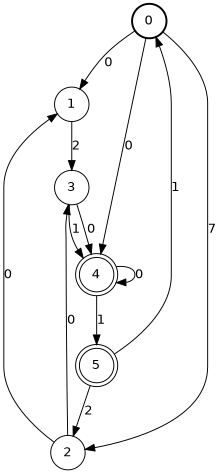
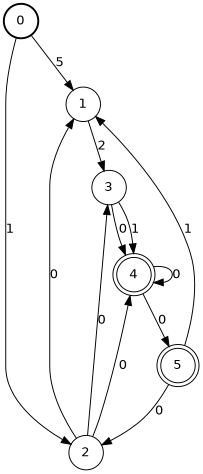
edge "0" -> "1": label "0" -> "5"
edge "0" -> "4": now "2" -> "4"
edge "5" -> "0": now "5" -> "1"
edge "0" -> "2": label "7" -> "1"
edge "4" -> "5": label "1" -> "0"
edge "5" -> "2": label "2" -> "0"
